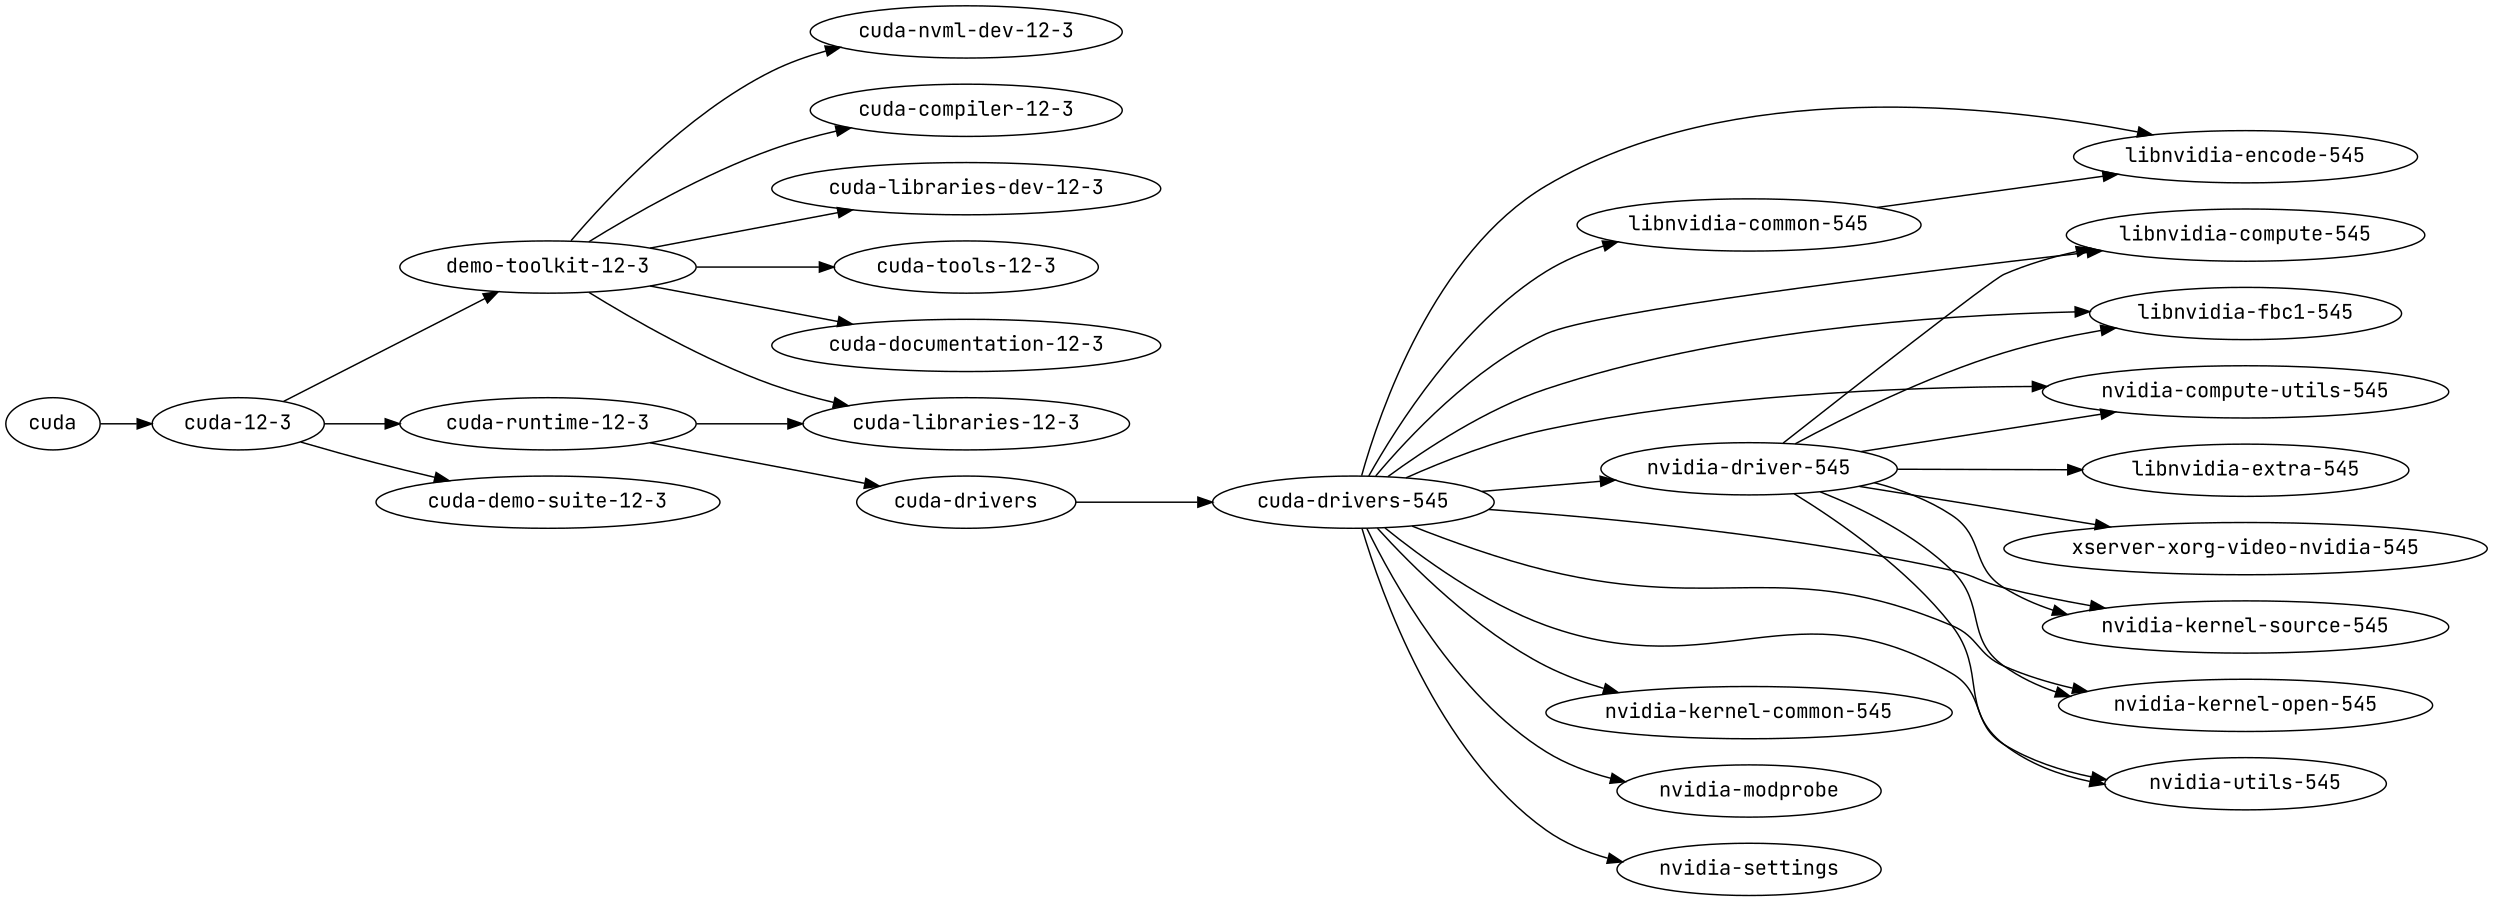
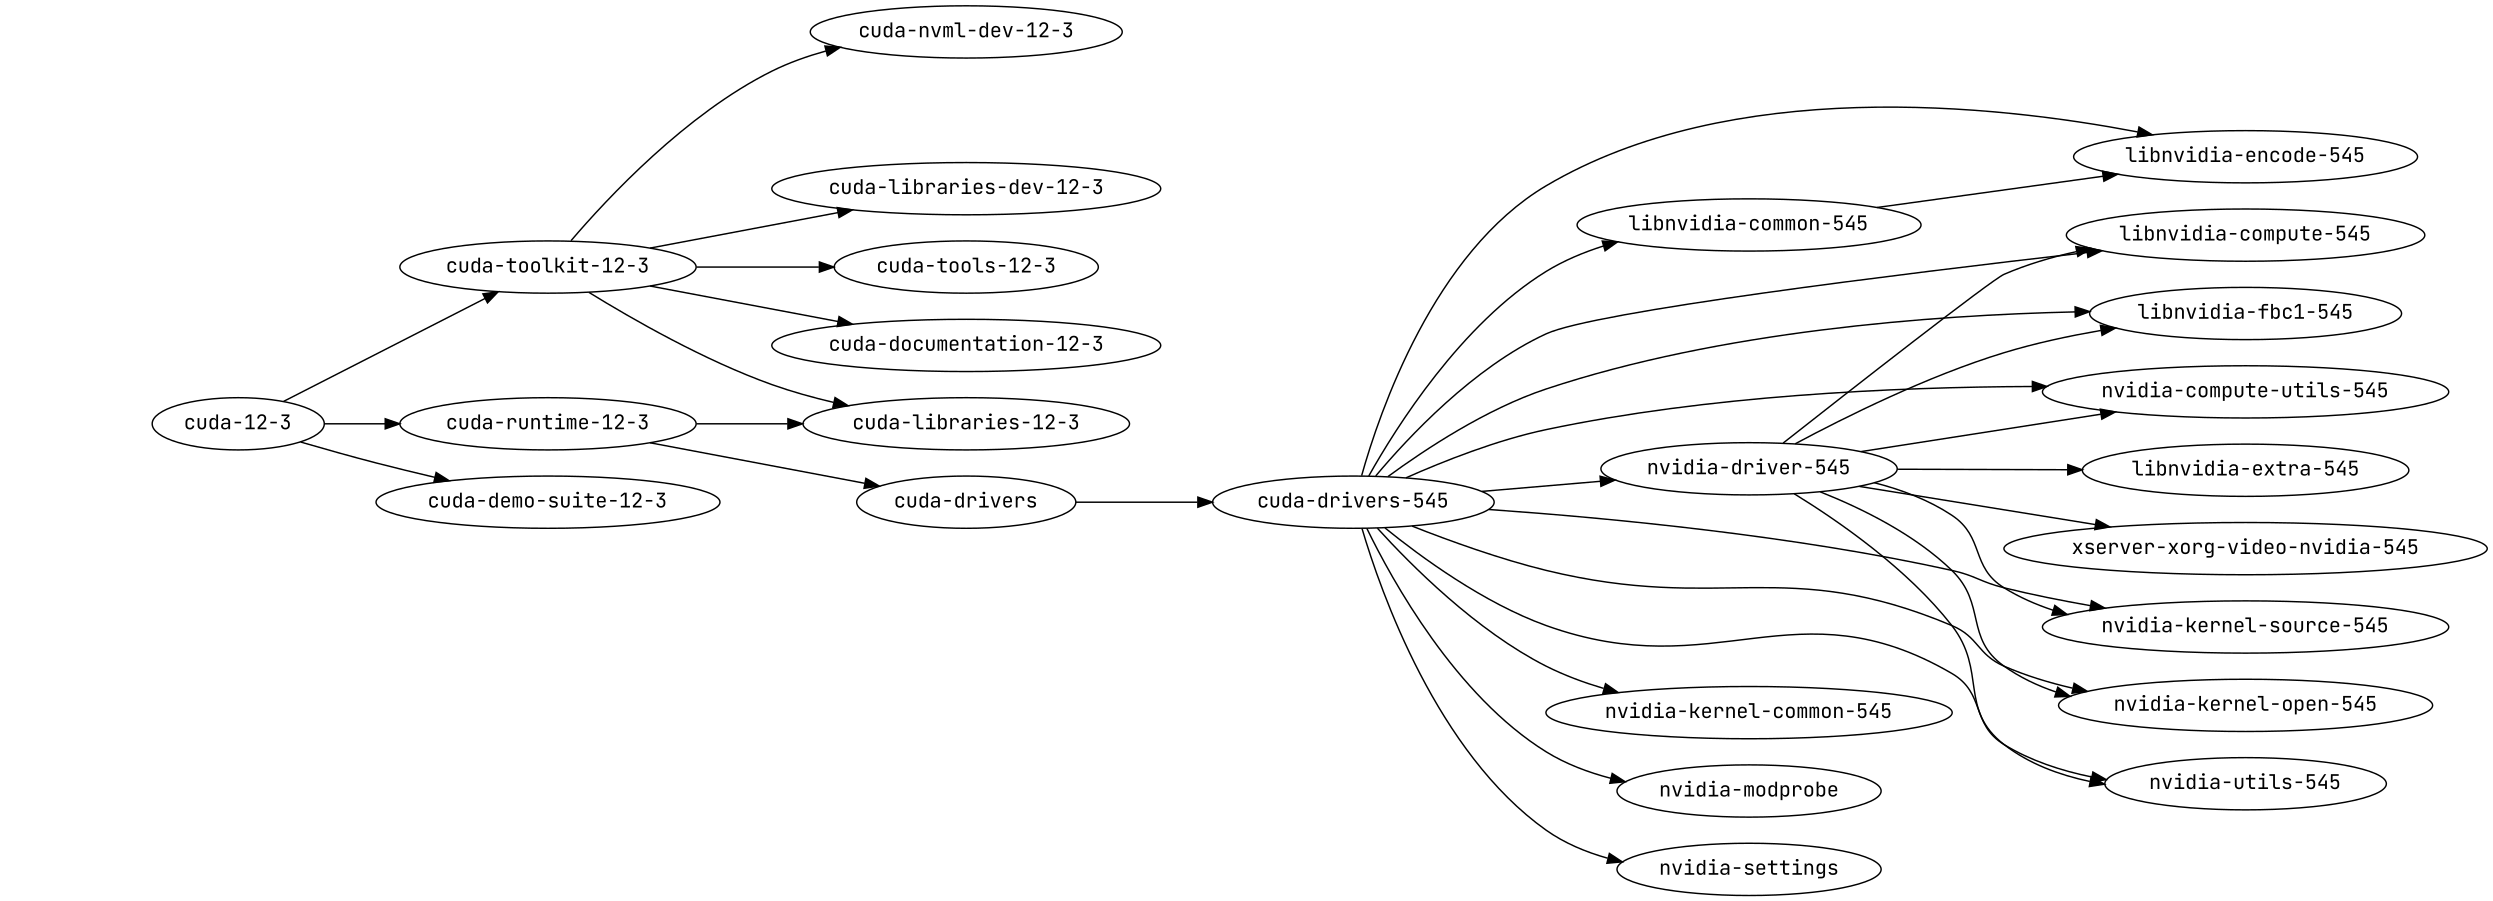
node "cuda-compiler-12-3": removed
node "demo-toolkit-12-3": label "demo-toolkit-12-3" -> "cuda-toolkit-12-3"
node "cuda": removed
